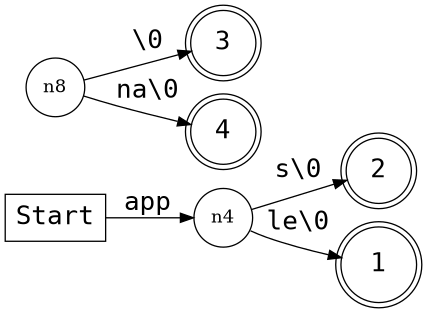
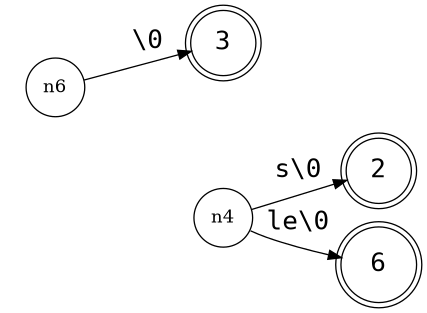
node "n8": label "n8" -> "n6"
node "4": removed
node "Start": removed
node "1": label "1" -> "6"
